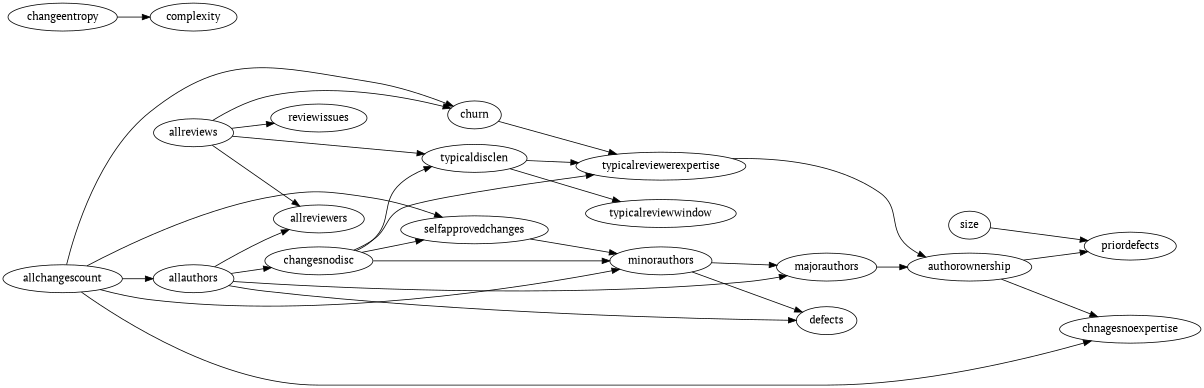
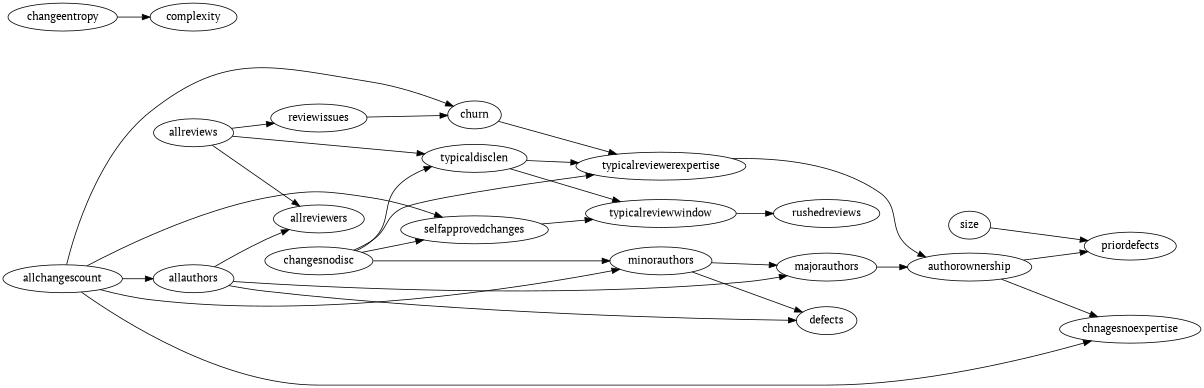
edge "allreviews" -> "churn": now "reviewissues" -> "churn"
node "rushedreviews": added
edge "selfapprovedchanges" -> "minorauthors": now "selfapprovedchanges" -> "typicalreviewwindow"
edge "allauthors" -> "changesnodisc": removed
